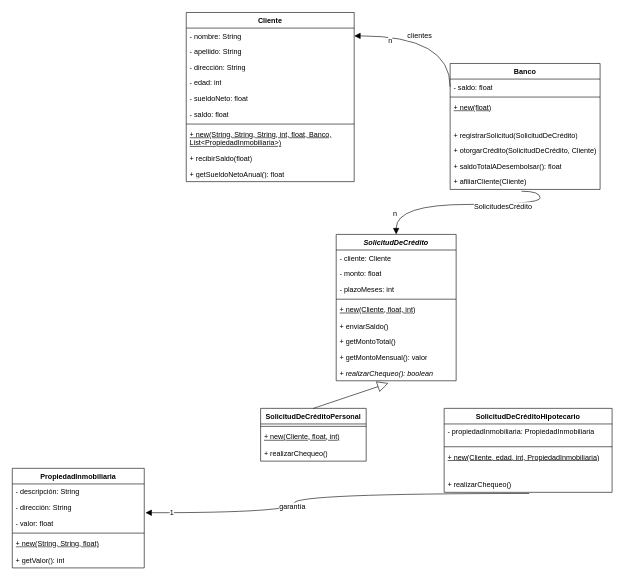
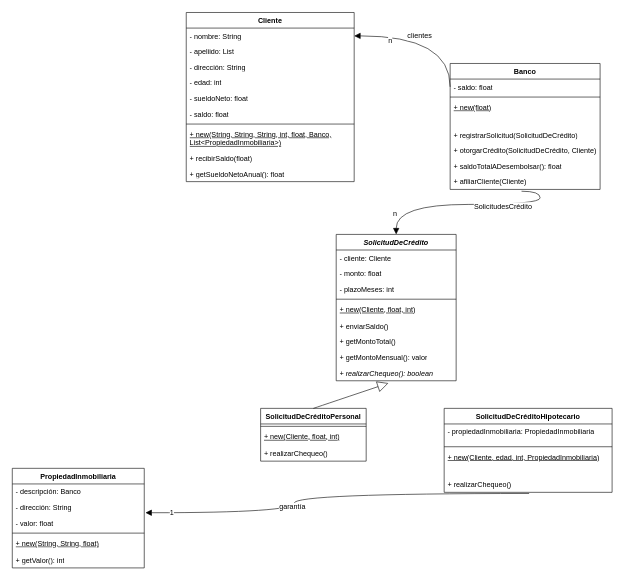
node "- apeliido: String": label "- apeliido: String" -> "- apeliido: List"
node "- descripción: String": label "- descripción: String" -> "- descripción: Banco"
